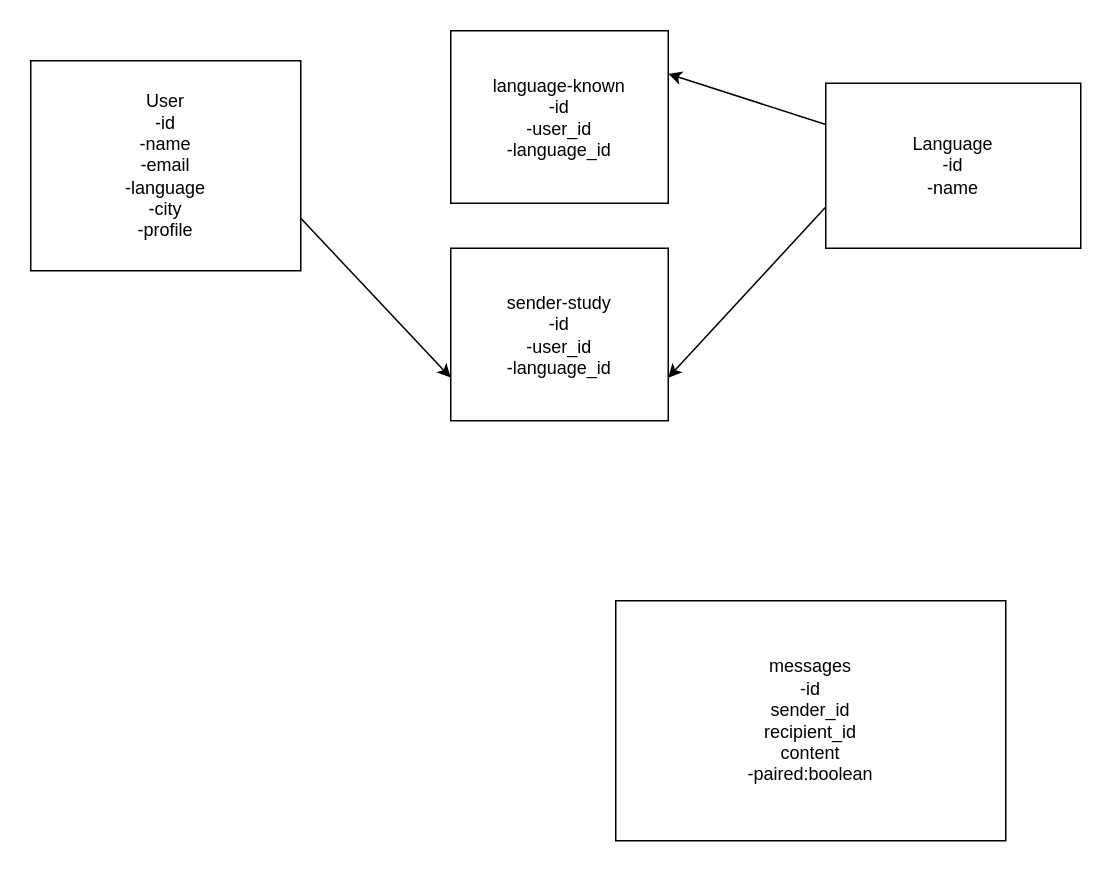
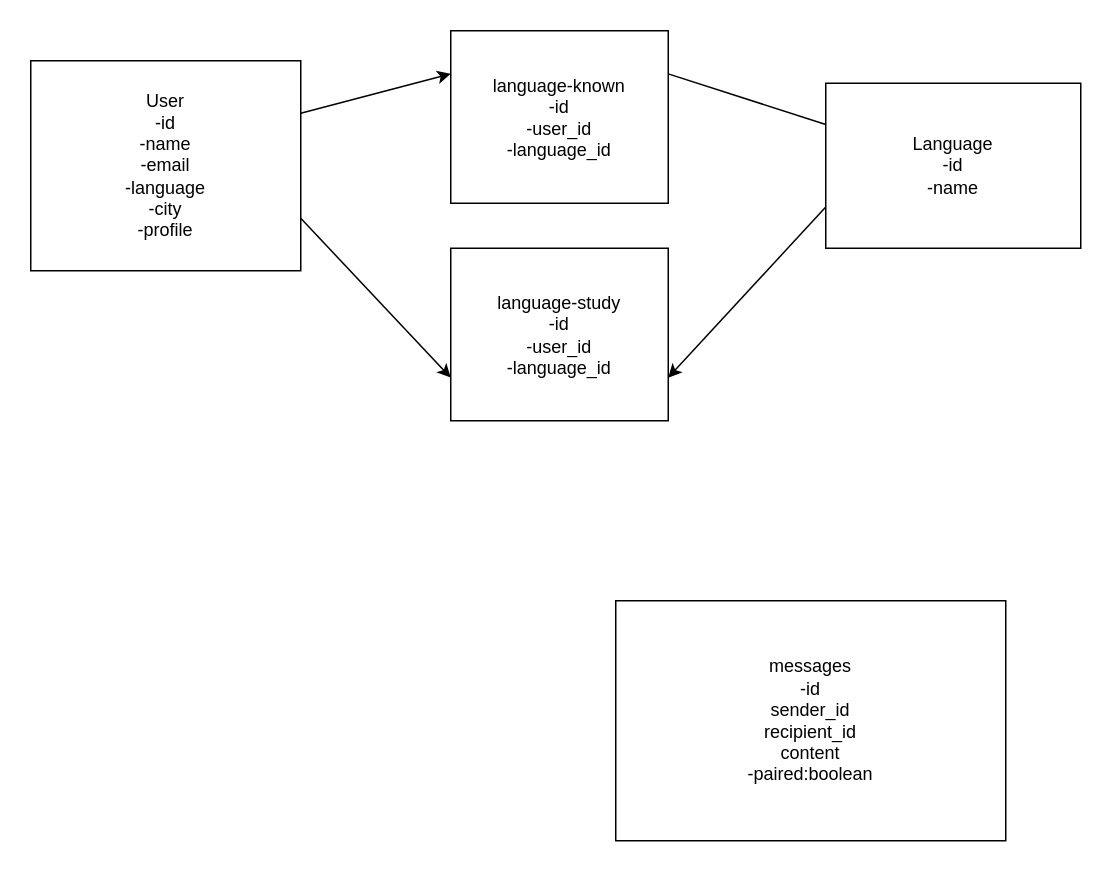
edge "Language -id -name" -> "language-known -id -user_id -language_id": arrowhead classic -> none
edge "User -id -name -email -language -city -profile" -> "language-known -id -user_id -language_id": added
node "sender-study -id -user_id -language_id": label "sender-study -id -user_id -language_id" -> "language-study -id -user_id -language_id"
